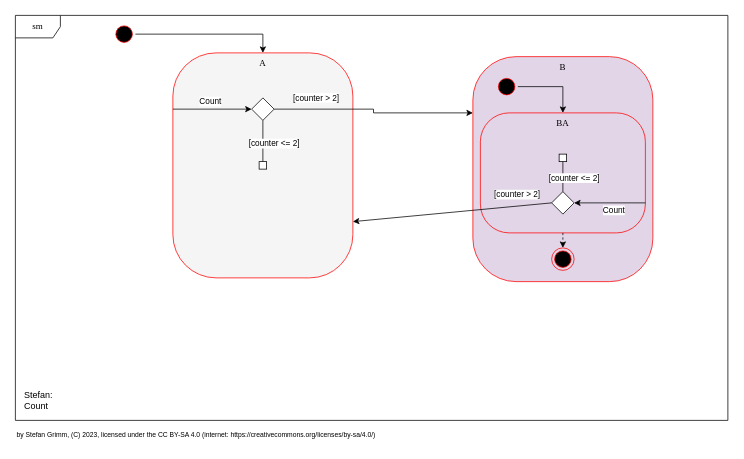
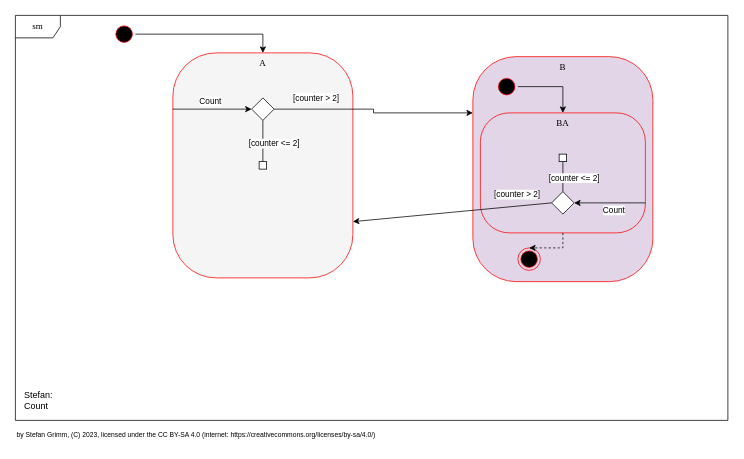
node "v": moved (563, 259) -> (529, 259)
